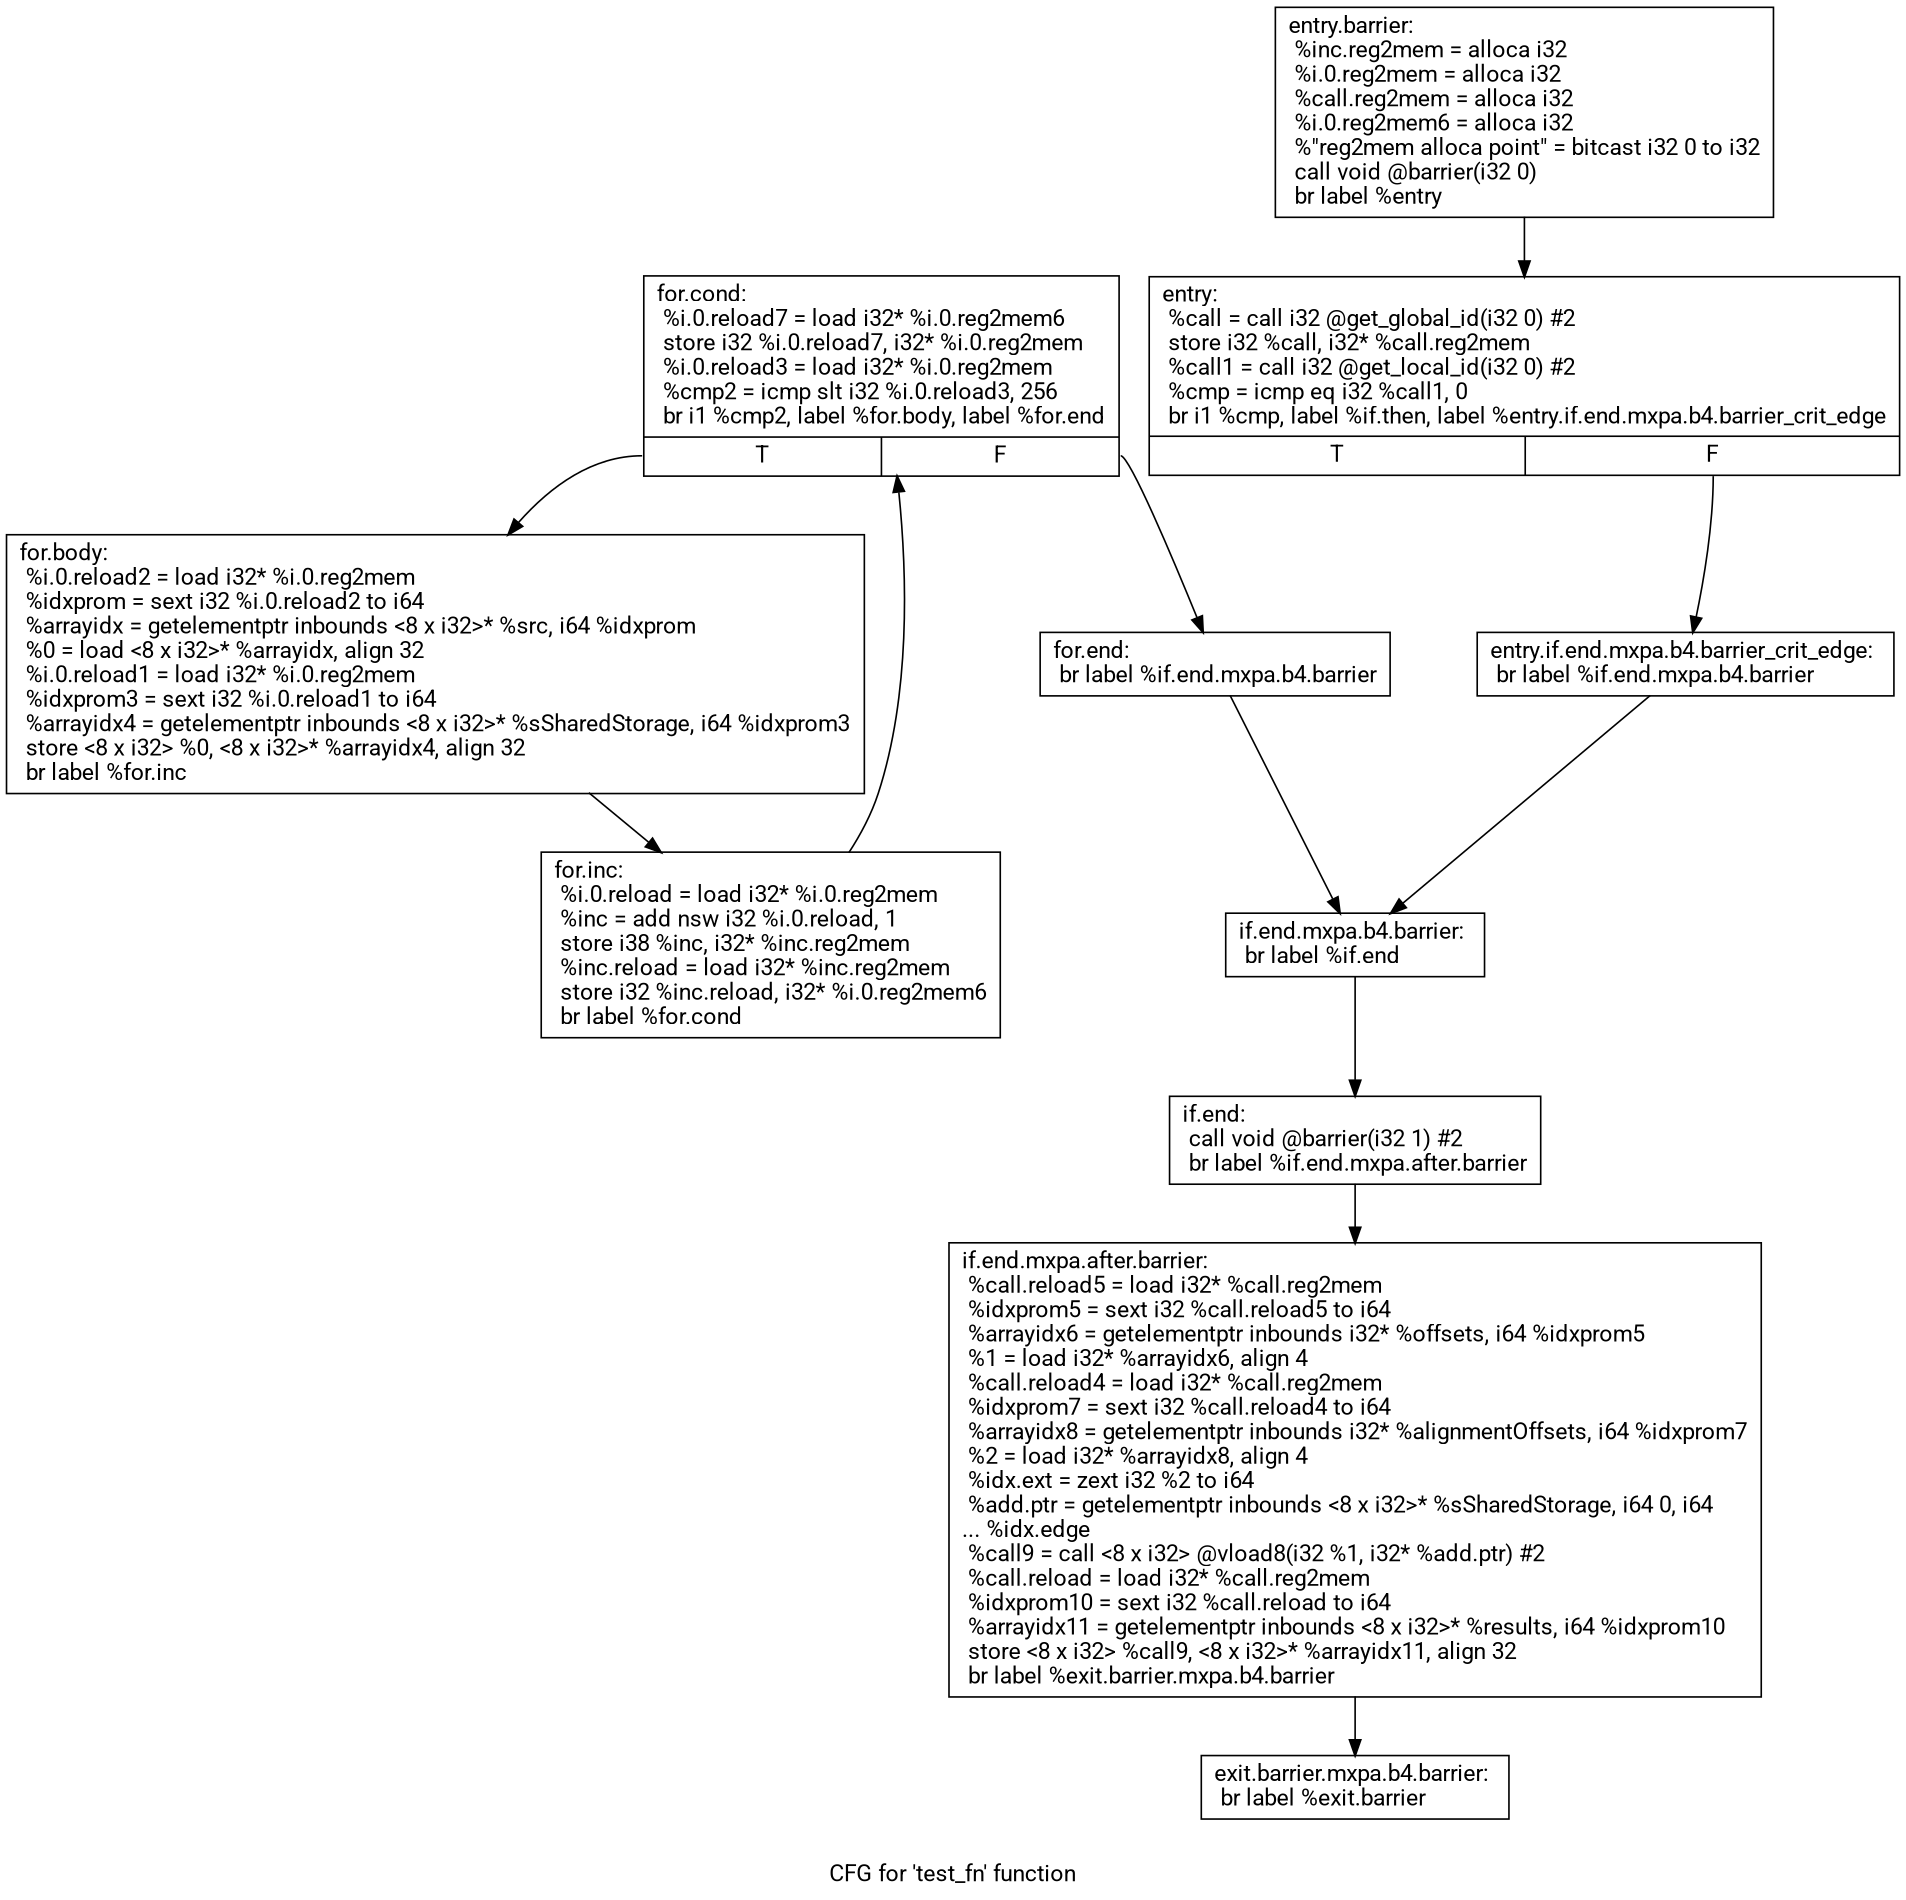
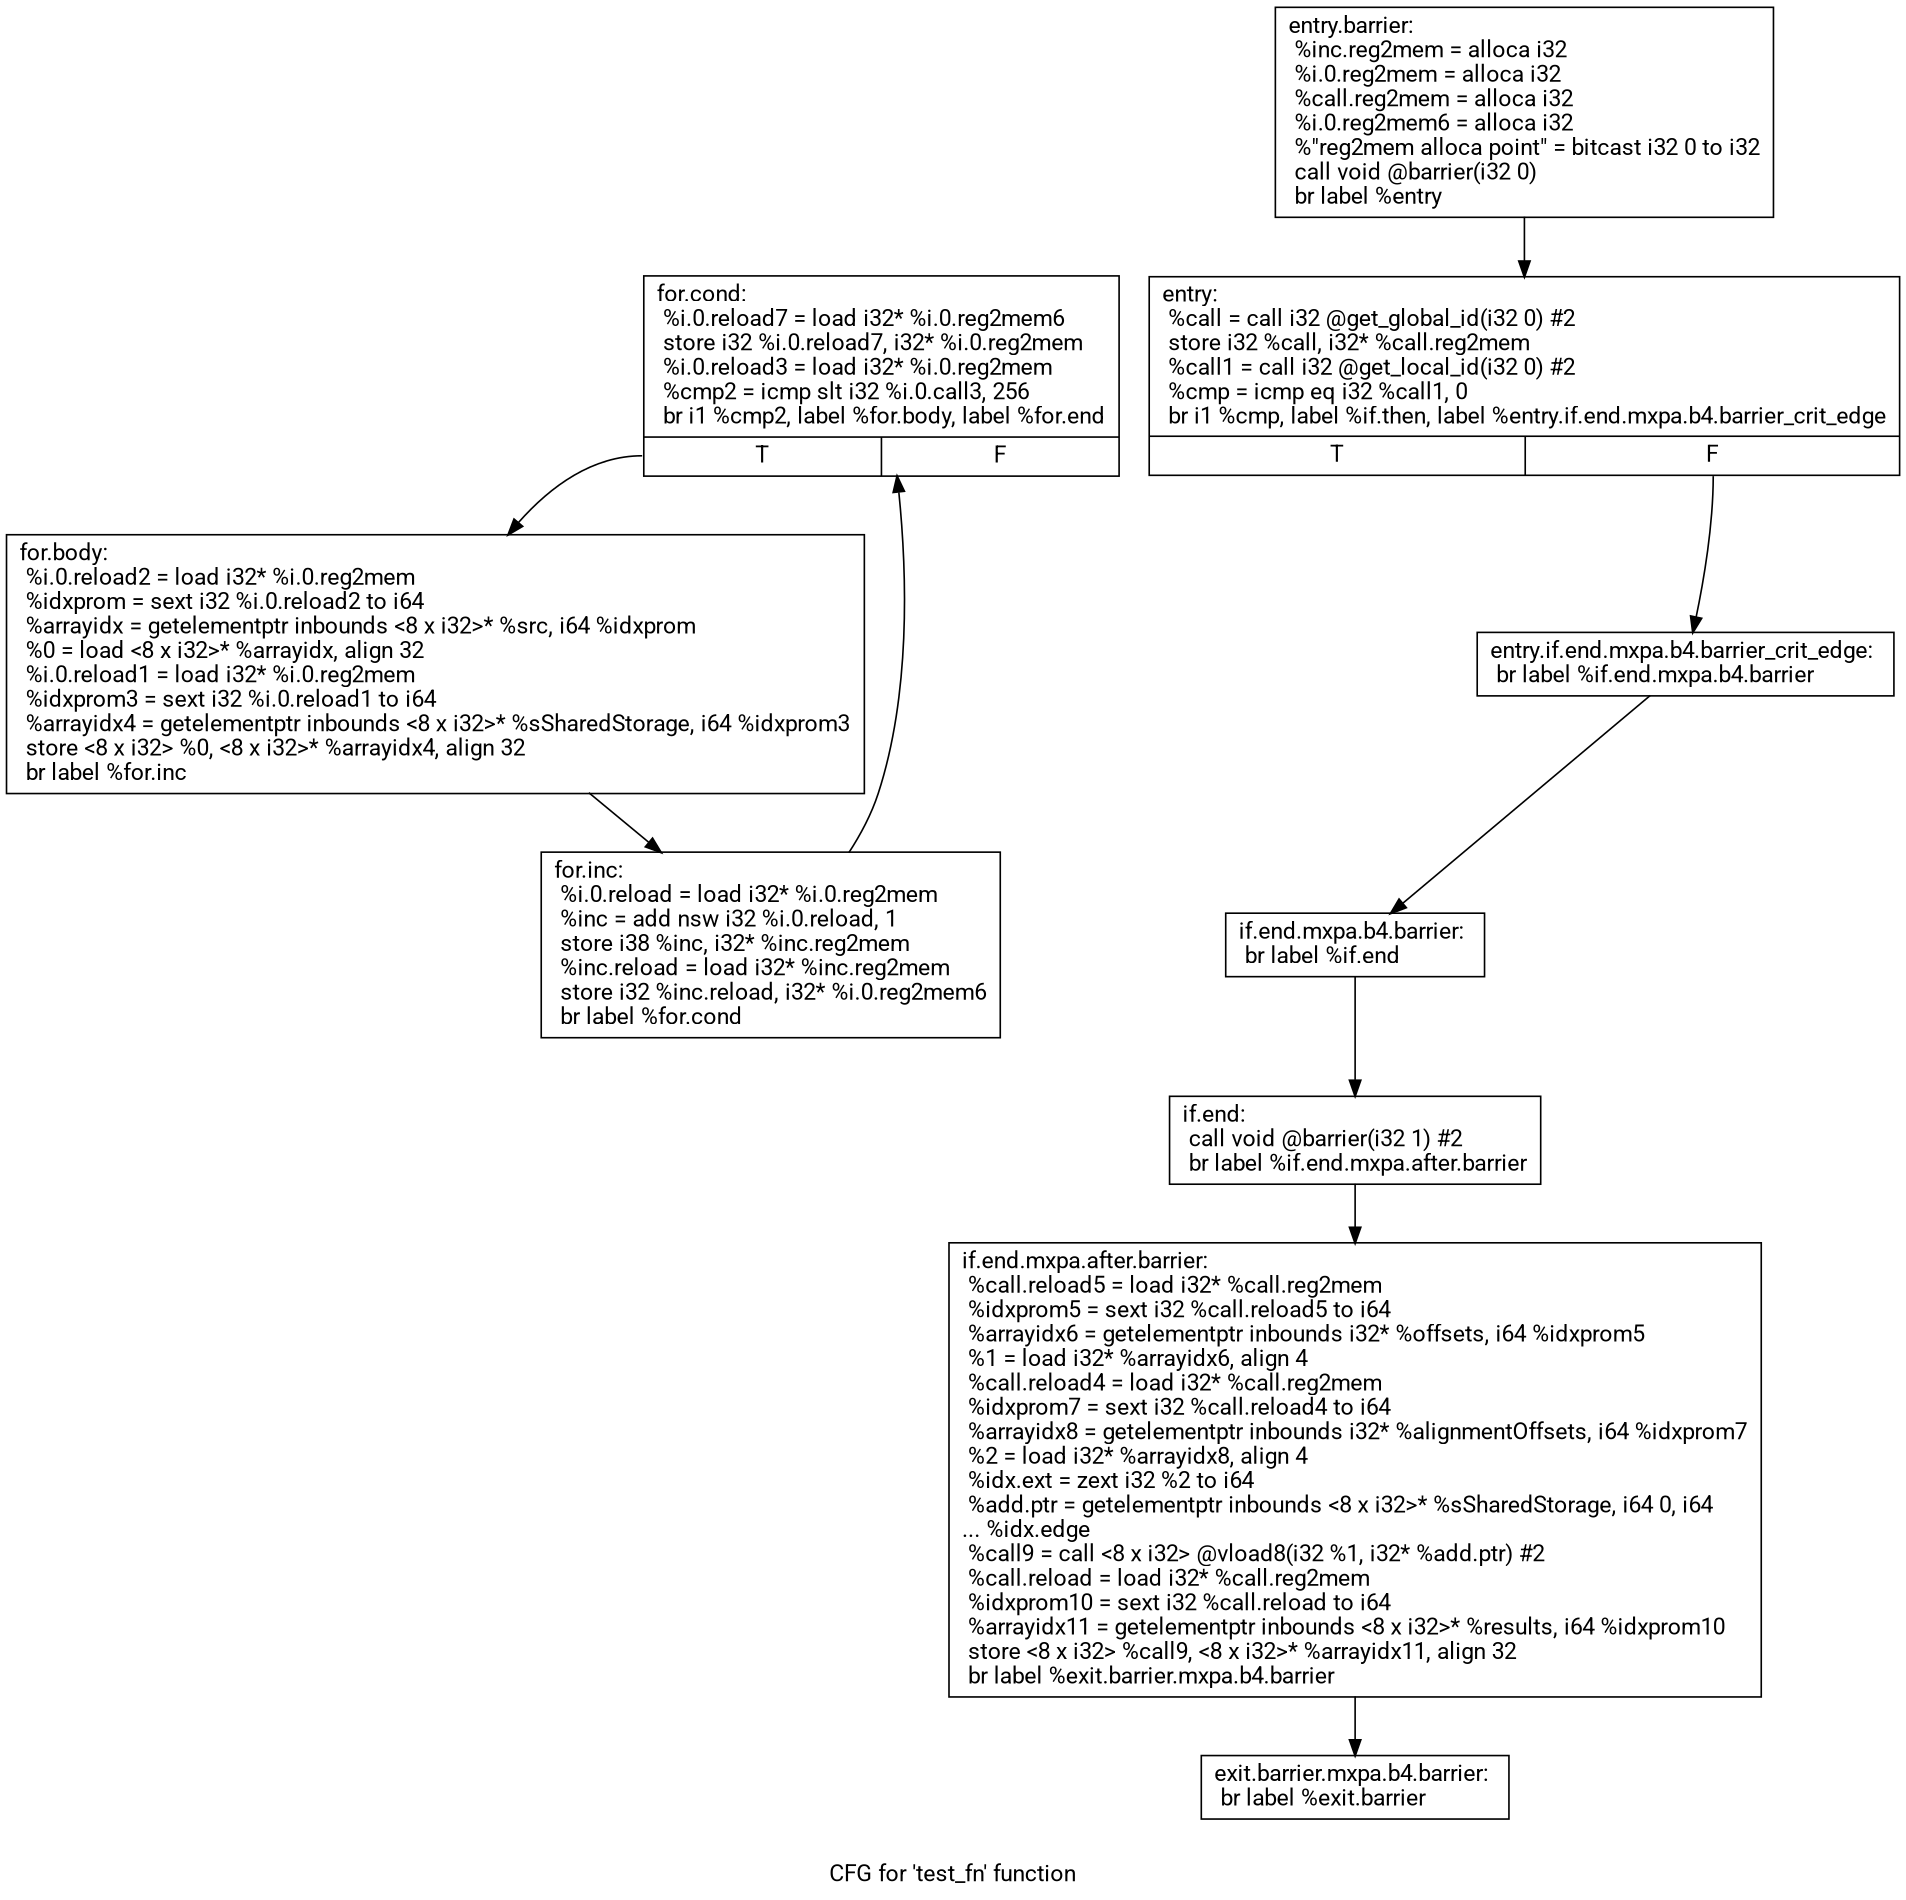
node "for.cond:": text "%cmp2 = icmp slt i32 %i.0.reload3, 256" -> "%cmp2 = icmp slt i32 %i.0.call3, 256"
node "for.end:": removed
